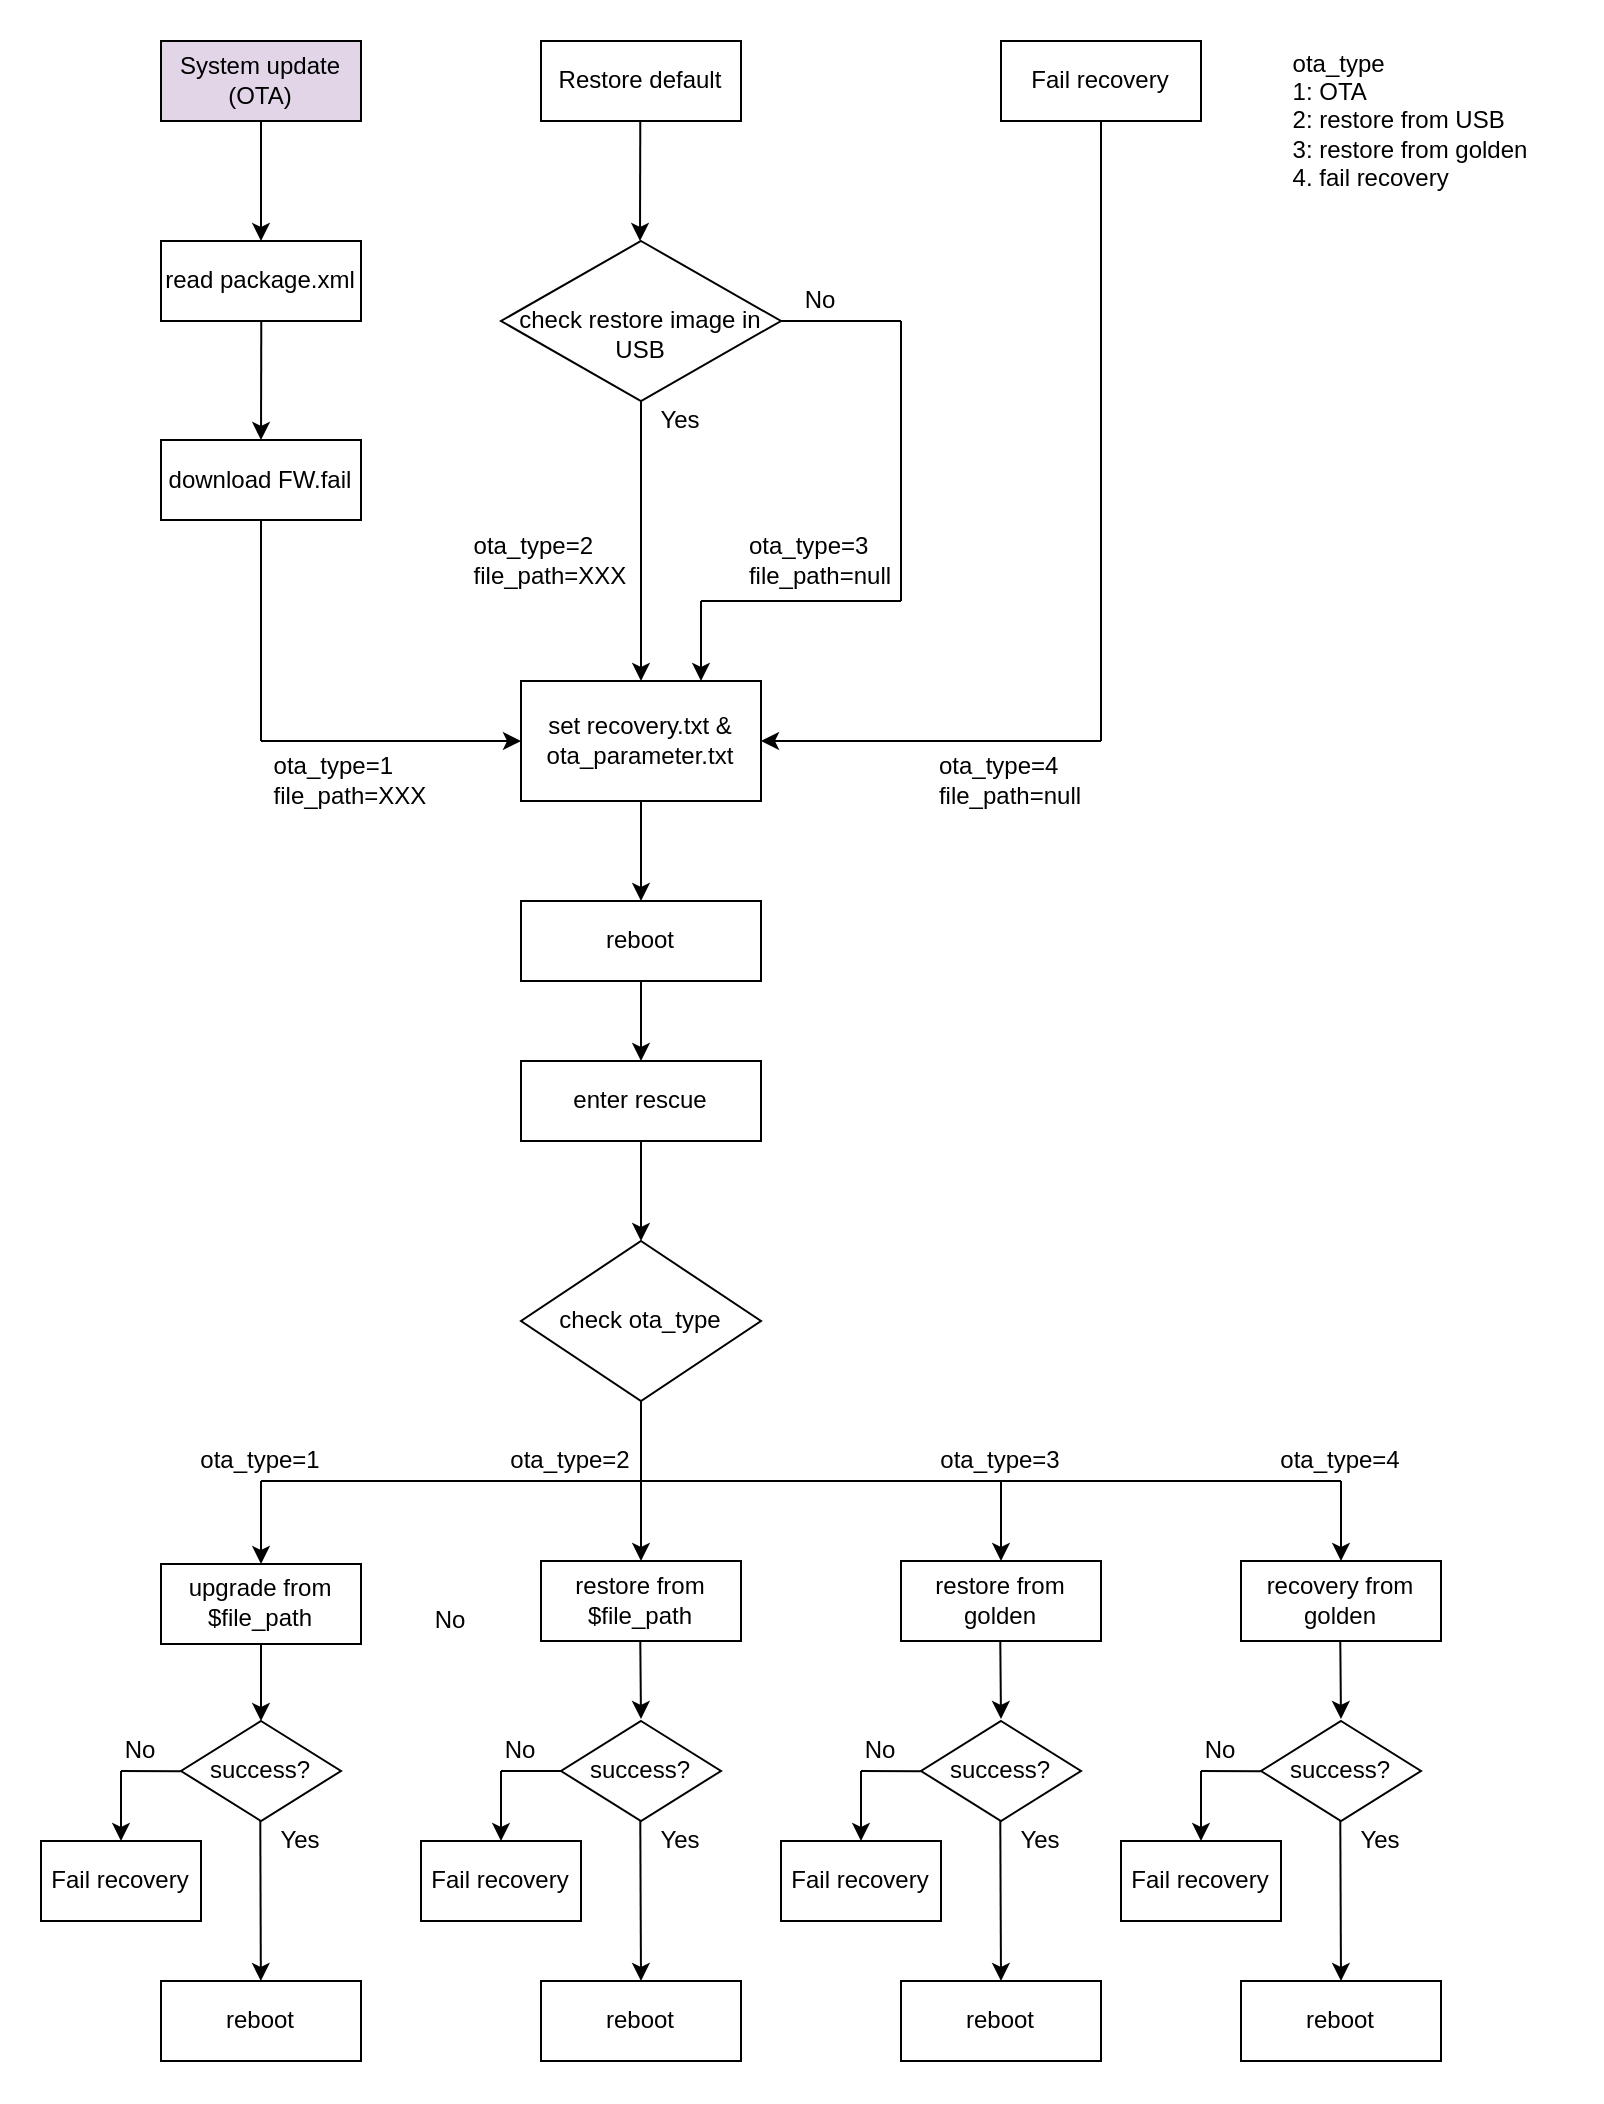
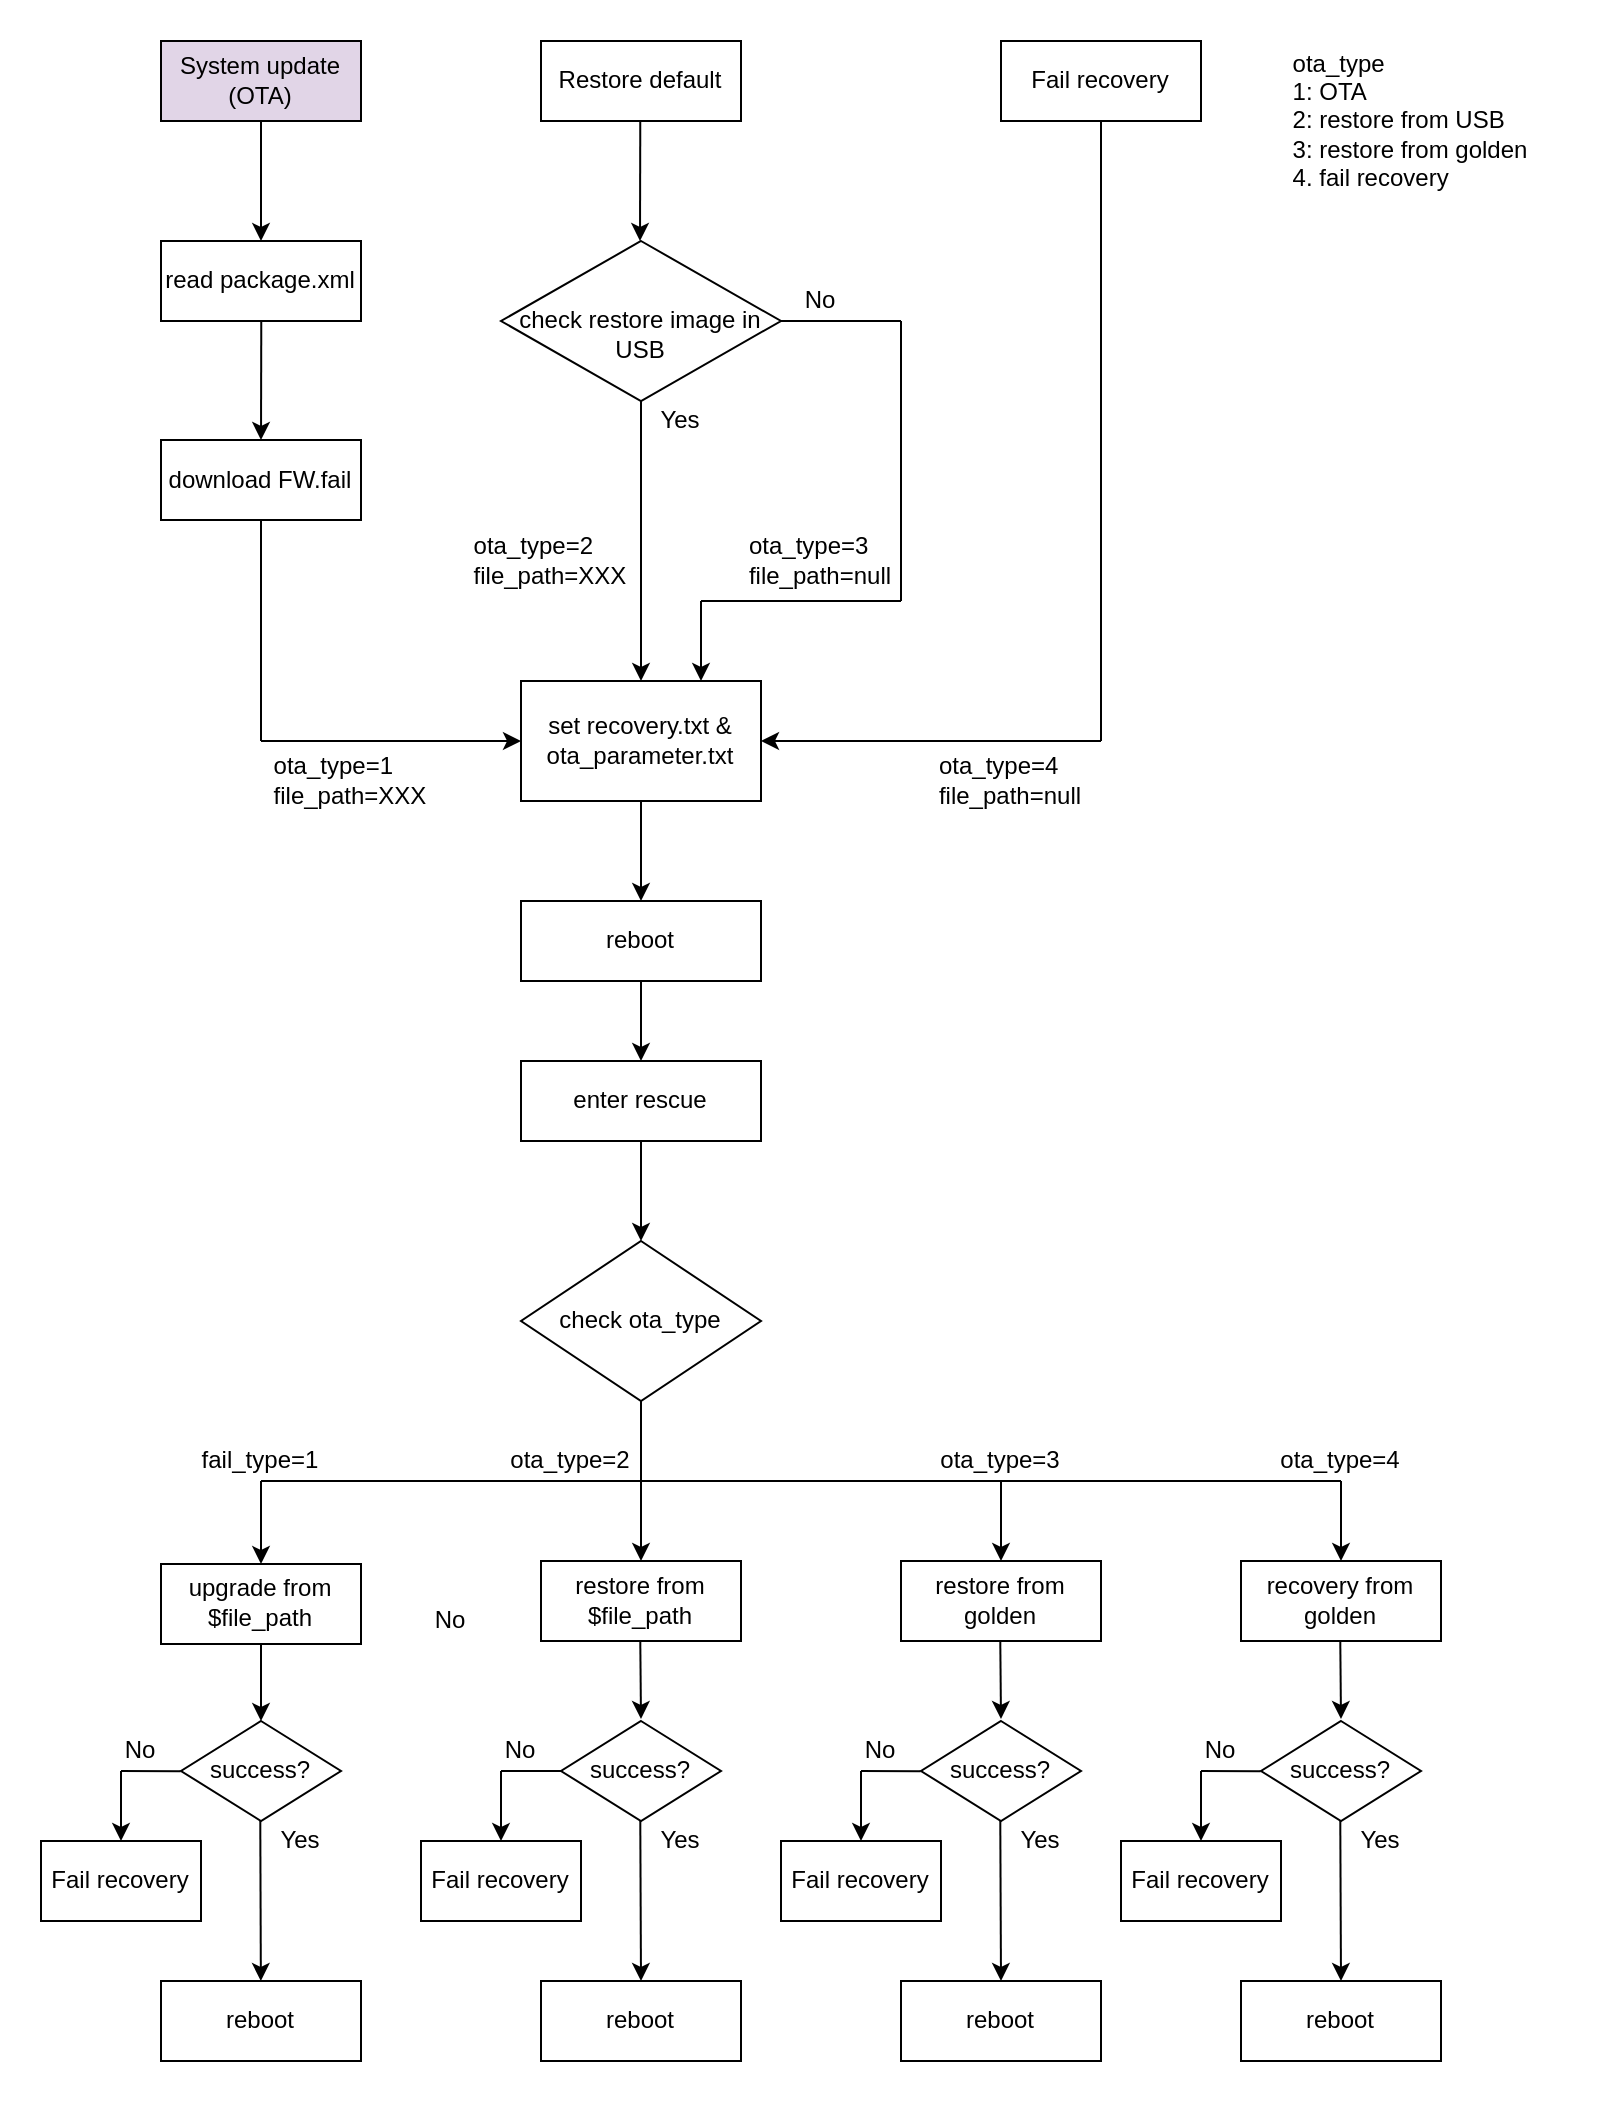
node "ota_type=1": label "ota_type=1" -> "fail_type=1"
